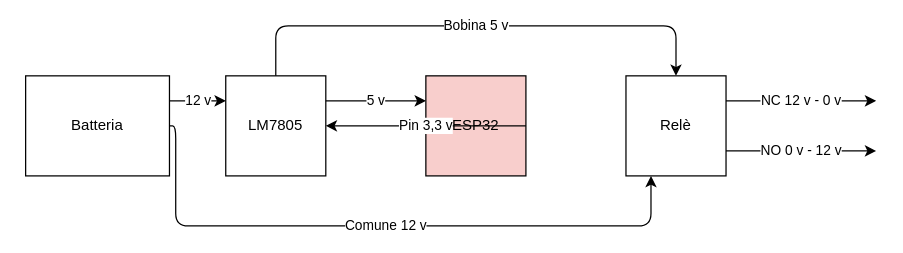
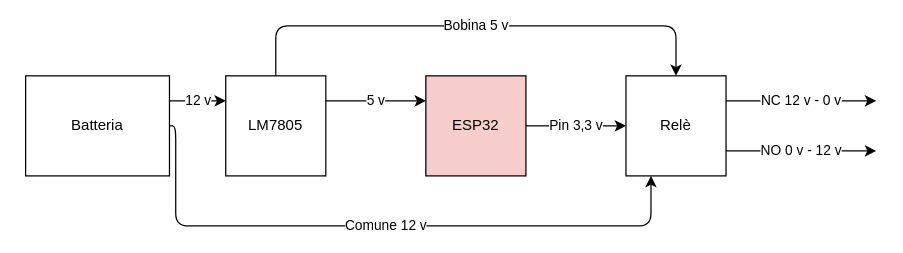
edge "ESP32" -> "LM7805": now "ESP32" -> "Relè"
